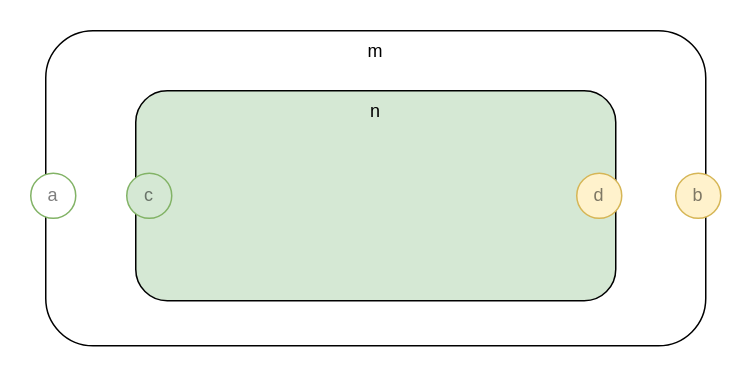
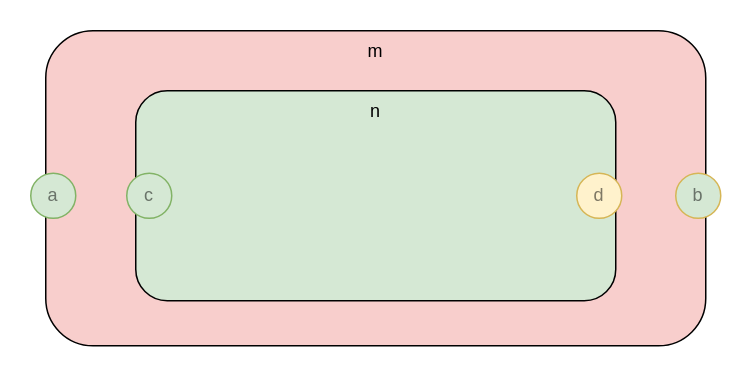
node "m": fillcolor #ffffff -> #f8cecc
node "a": fillcolor #ffffff -> #d5e8d4
node "b": fillcolor #fff2cc -> #d5e8d4
